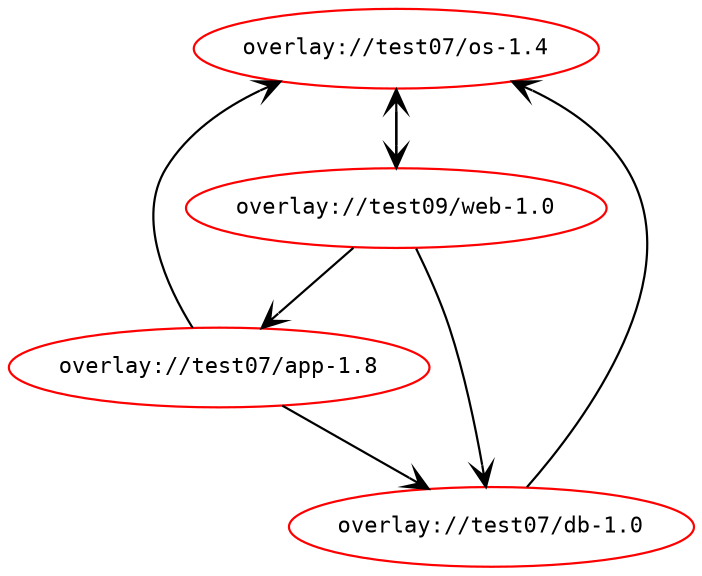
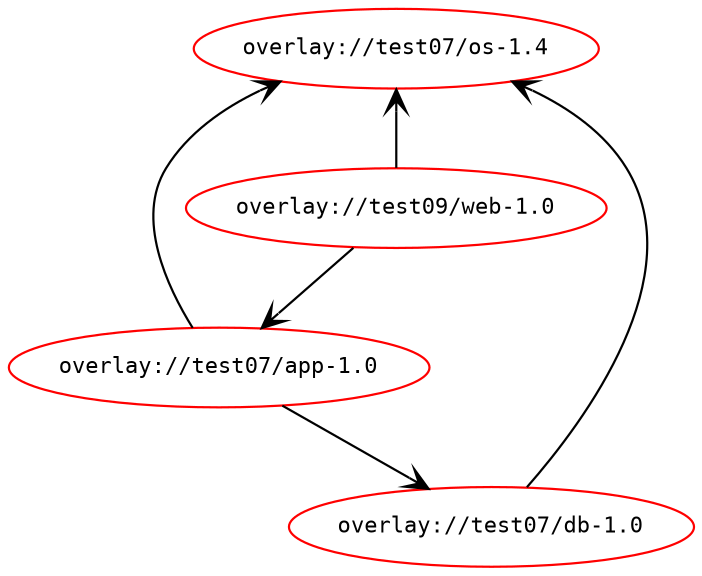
edge "overlay://test07/os-1.4" -> "overlay://test09/web-1.0": removed
edge "overlay://test09/web-1.0" -> "overlay://test07/db-1.0": removed
node "overlay://test07/app-1.8": label "overlay://test07/app-1.8" -> "overlay://test07/app-1.0"
